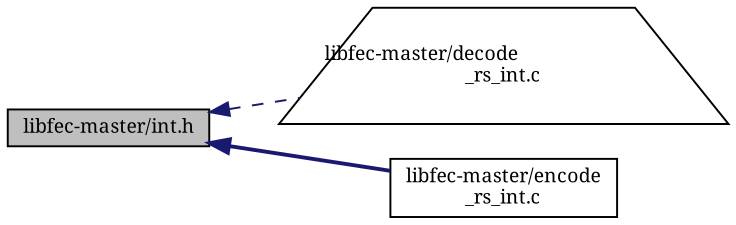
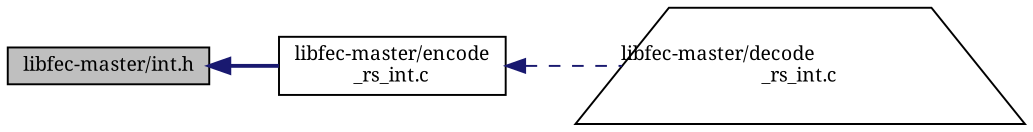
edge "libfec-master/decode _rs_int.c" -> "libfec-master/int.h": now "libfec-master/decode _rs_int.c" -> "libfec-master/encode _rs_int.c"
